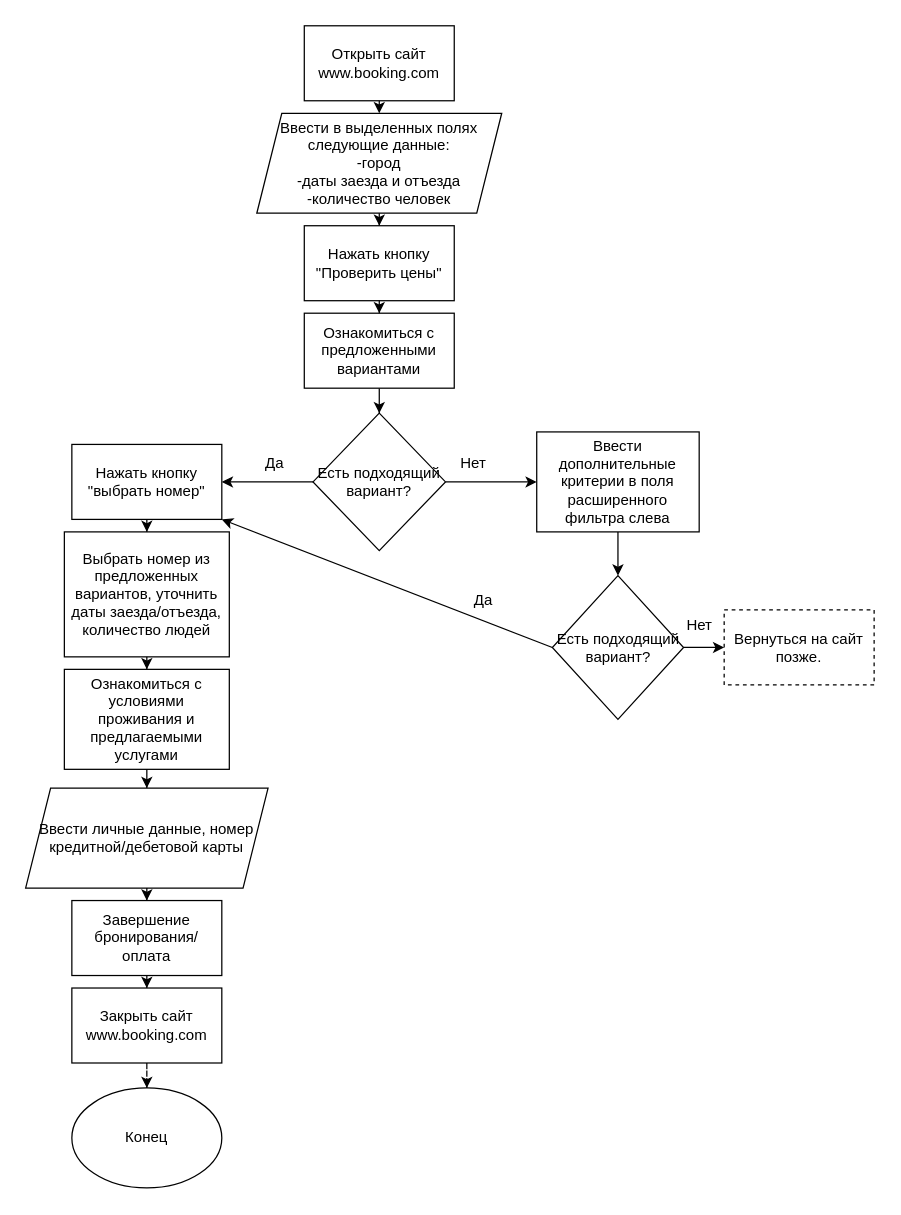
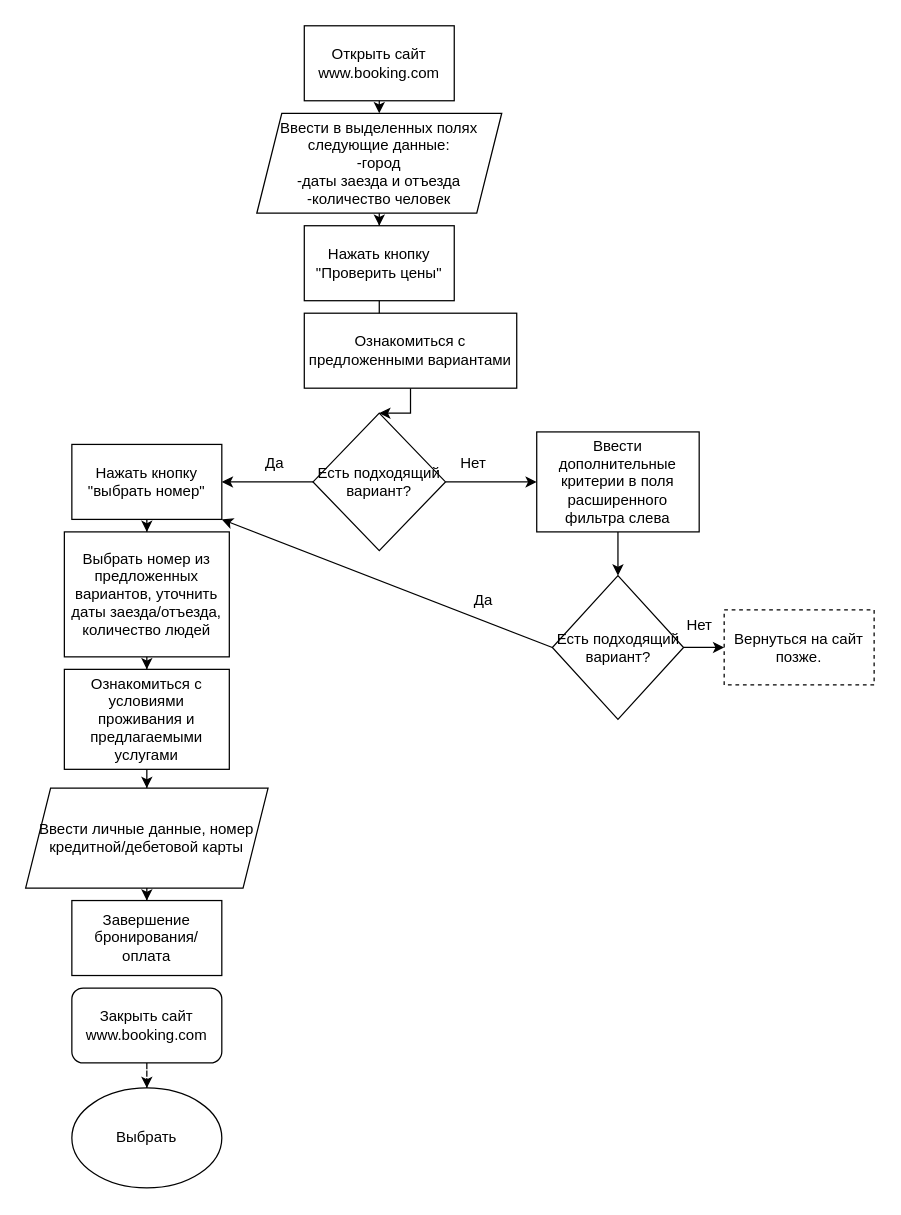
node "Ознакомиться с предложенными вариантами": size 150x75 -> 213x75
edge "Завершение бронирования/оплата" -> "Закрыть сайт www.booking.com": removed
node "Закрыть сайт www.booking.com": shape rectangle -> rounded rectangle
node "Конец": label "Конец" -> "Выбрать"
